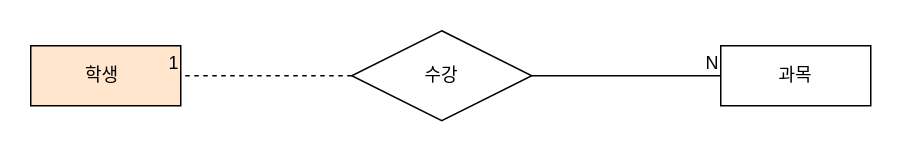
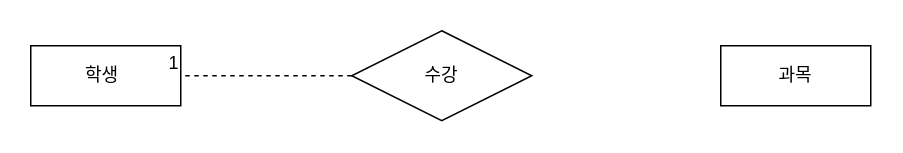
node "학생": fillcolor #ffe6cc -> #ffffff
edge "수강" -- "과목": removed, label "N"
